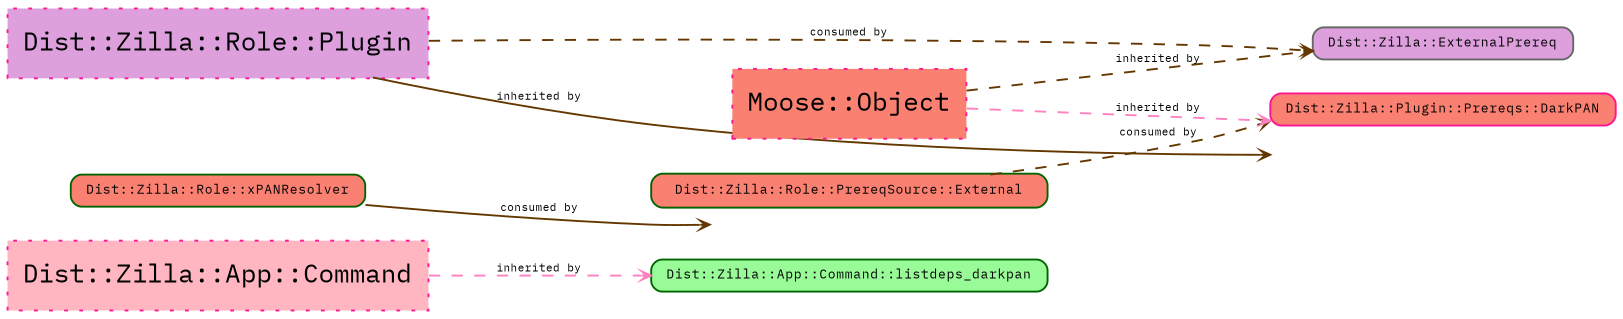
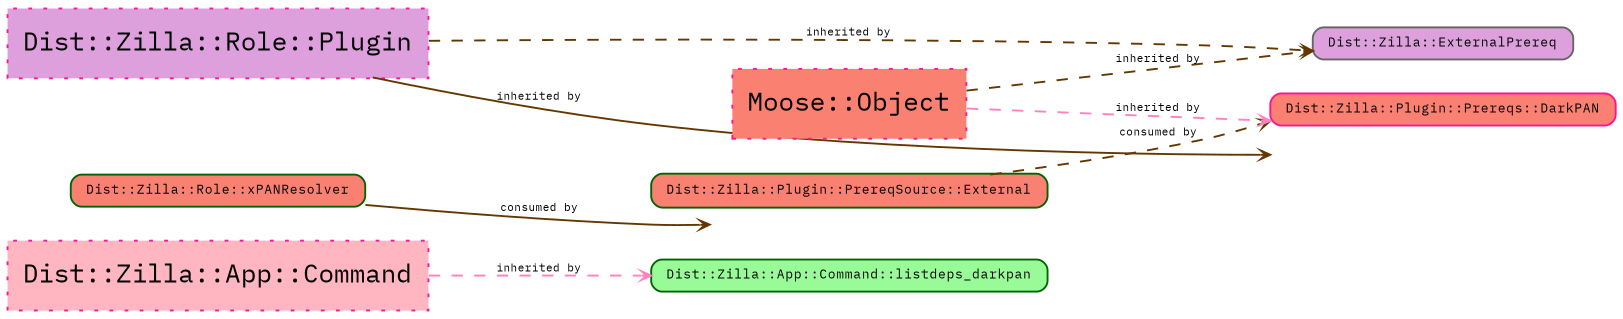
edge "Dist::Zilla::Role::Plugin" -> "Dist::Zilla::ExternalPrereq": label "consumed by" -> "inherited by"
node "Dist::Zilla::Role::PrereqSource::External": label "Dist::Zilla::Role::PrereqSource::External" -> "Dist::Zilla::Plugin::PrereqSource::External"
